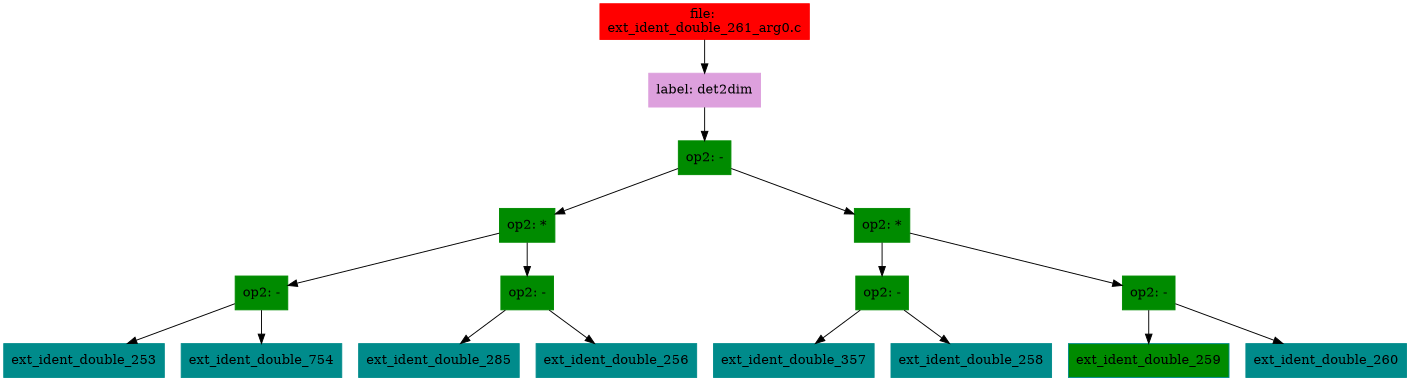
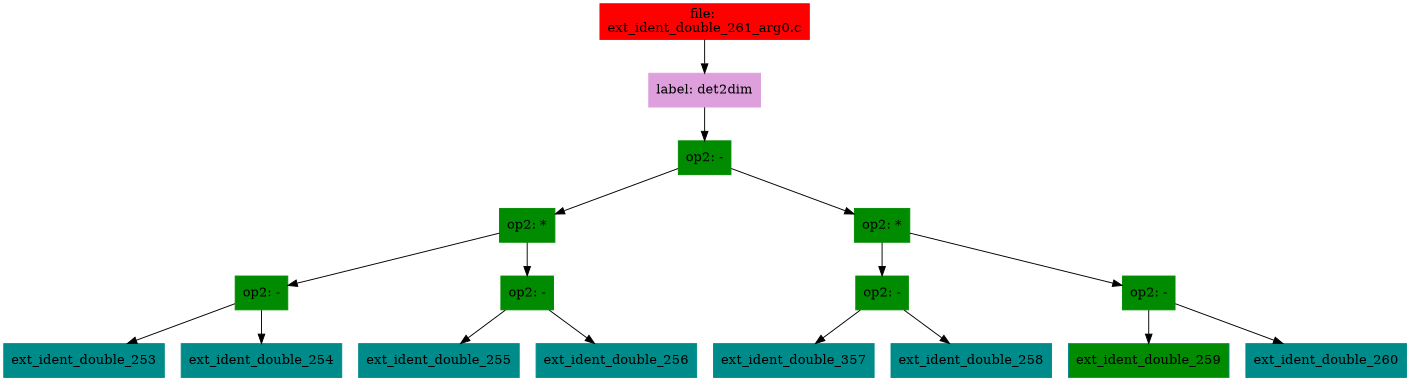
node "ext_ident_double_754": label "ext_ident_double_754" -> "ext_ident_double_254"
node "ext_ident_double_285": label "ext_ident_double_285" -> "ext_ident_double_255"
